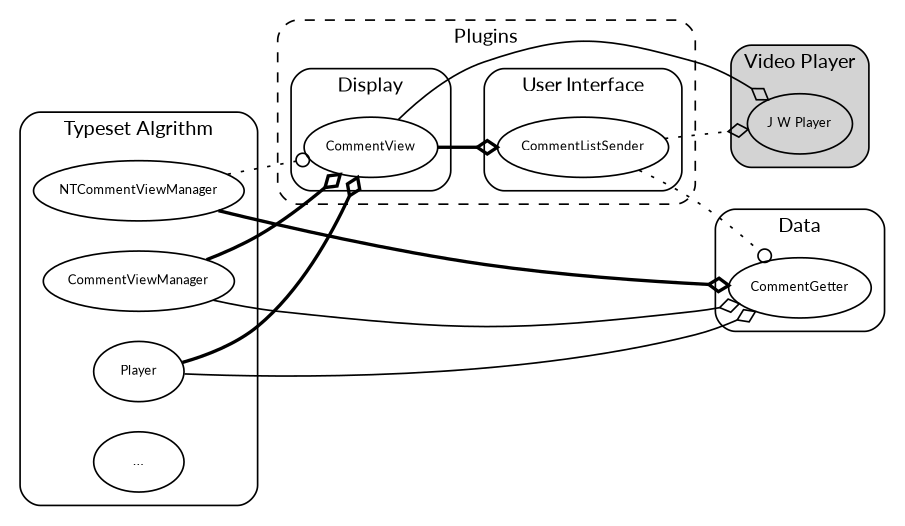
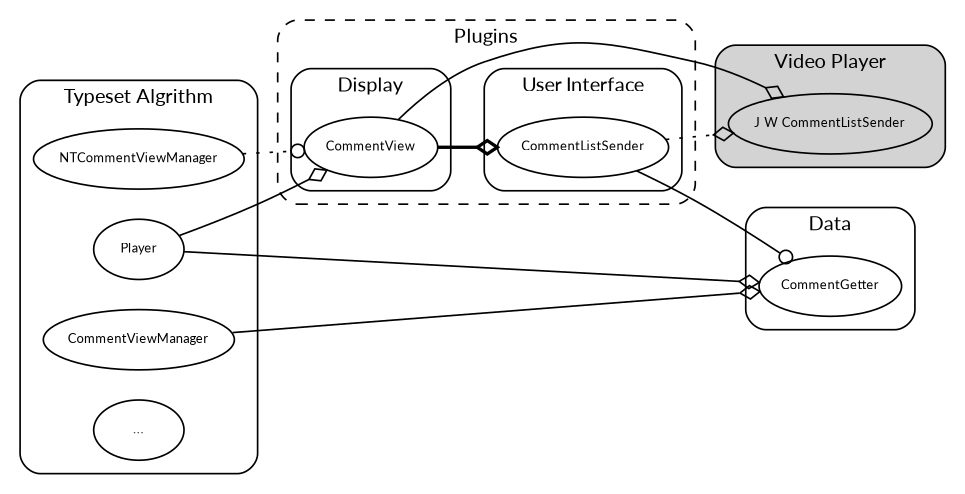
node "J W Player": label "J W Player" -> "J W CommentListSender"
edge "CommentViewManager" -> "CommentView": removed
edge "CommentListSender" -> "CommentGetter": style dotted -> solid
edge "NTCommentViewManager" -> "CommentGetter": removed
edge "Player" -> "CommentView": style bold -> solid
